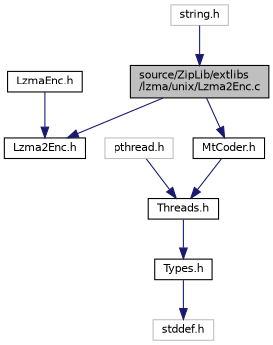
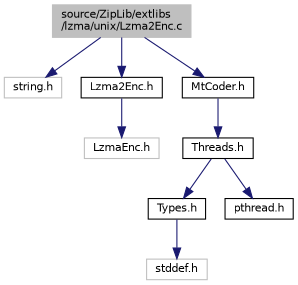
edge "string.h" -> "source/ZipLib/extlibs /lzma/unix/Lzma2Enc.c": reversed
node "LzmaEnc.h": color black -> grey75
node "source/ZipLib/extlibs /lzma/unix/Lzma2Enc.c": color black -> grey75
edge "LzmaEnc.h" -> "Lzma2Enc.h": reversed
node "pthread.h": color grey75 -> black
edge "pthread.h" -> "Threads.h": reversed
